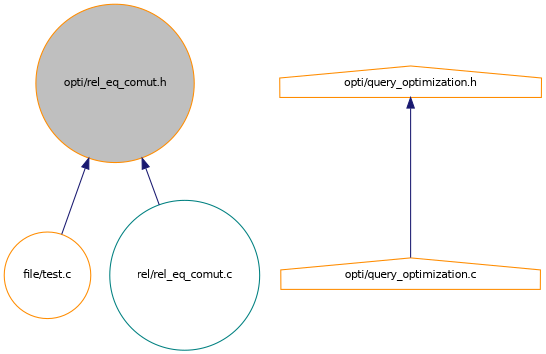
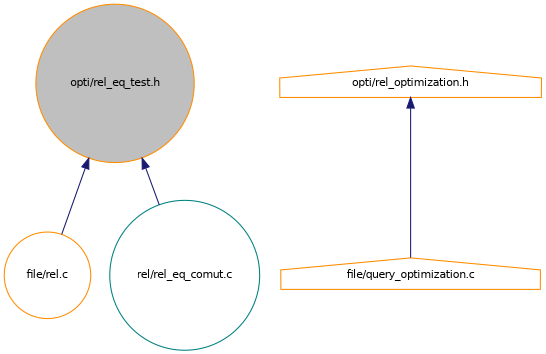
node "opti/rel_eq_comut.h": label "opti/rel_eq_comut.h" -> "opti/rel_eq_test.h"
node "opti/query_optimization.h": label "opti/query_optimization.h" -> "opti/rel_optimization.h"
node "file/test.c": label "file/test.c" -> "file/rel.c"
node "opti/query_optimization.c": label "opti/query_optimization.c" -> "file/query_optimization.c"
